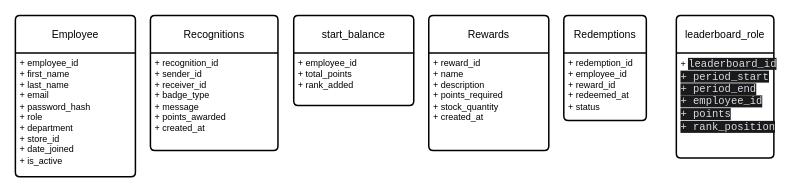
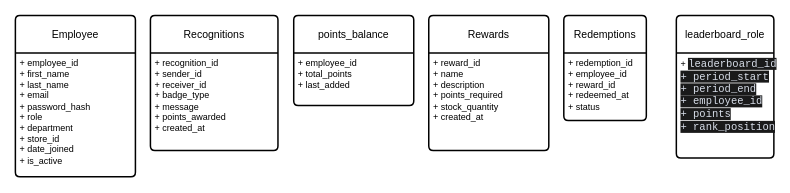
node "start_balance": label "start_balance" -> "points_balance"
node "+ employee_id + total_points + rank_added": label "+ employee_id + total_points + rank_added" -> "+ employee_id + total_points + last_added"
